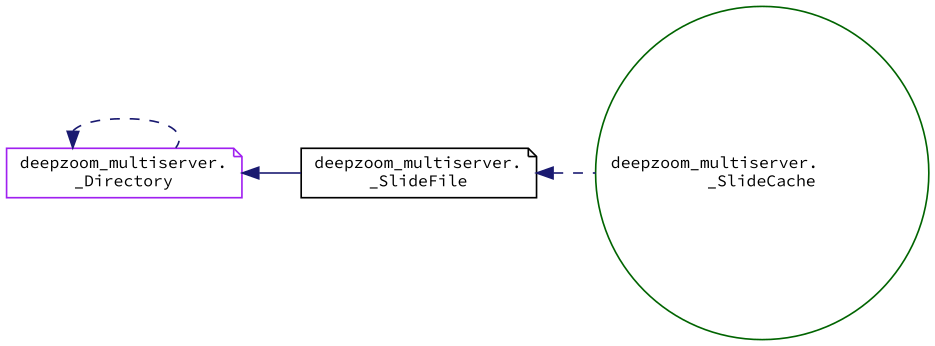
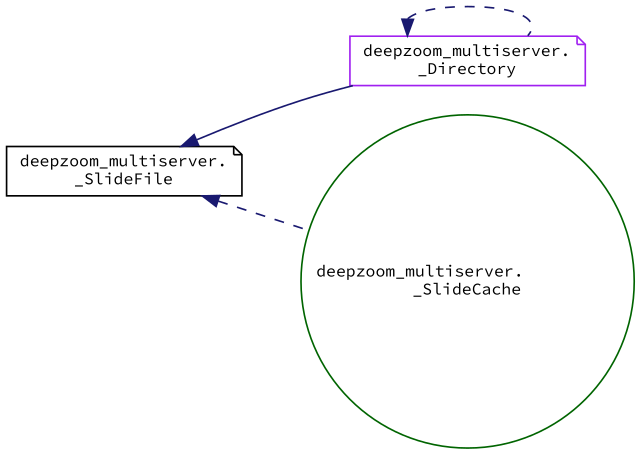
edge "deepzoom_multiserver. _SlideFile" -> "deepzoom_multiserver. _Directory": reversed
